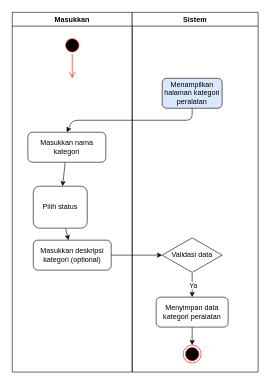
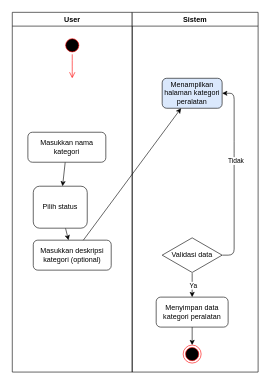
node "Masukkan": label "Masukkan" -> "User"
edge "Validasi data" -> "Menampilkan halaman kategori peralatan": added, label "Tidak"
edge "Menampilkan halaman kategori peralatan" -> "Masukkan nama kategori": removed
edge "Masukkan deskripsi kategori (optional)" -> "Validasi data": now "Masukkan deskripsi kategori (optional)" -> "Menampilkan halaman kategori peralatan"
